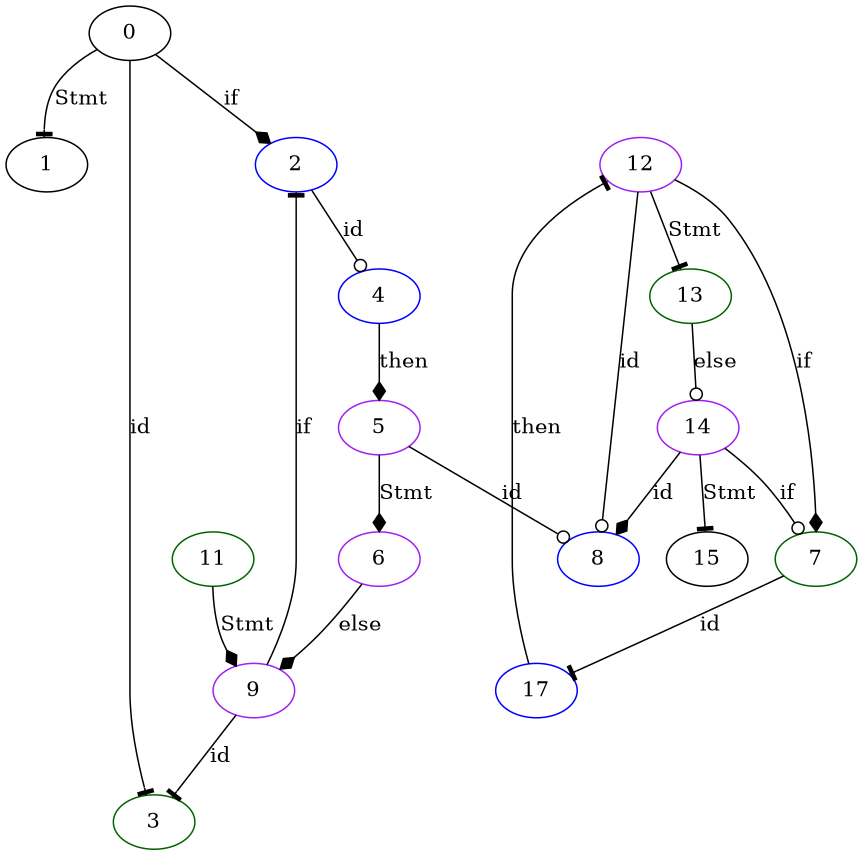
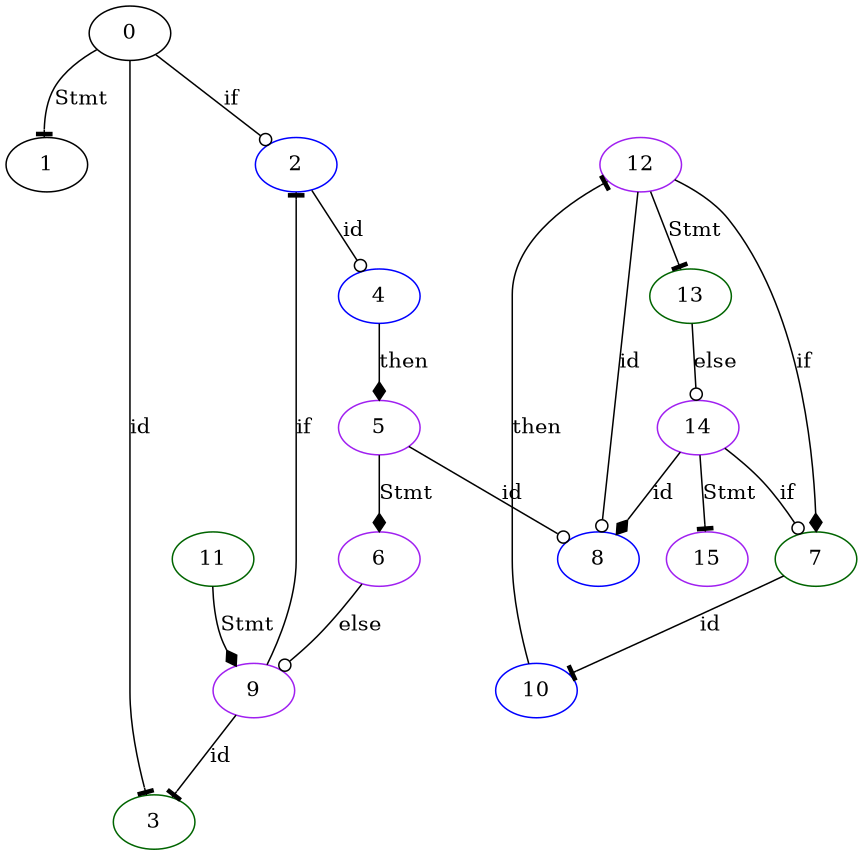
edge "0" -> "2": arrowhead diamond -> odot
node "15": color black -> purple
edge "6" -> "9": arrowhead diamond -> odot
node "17": label "17" -> "10"
